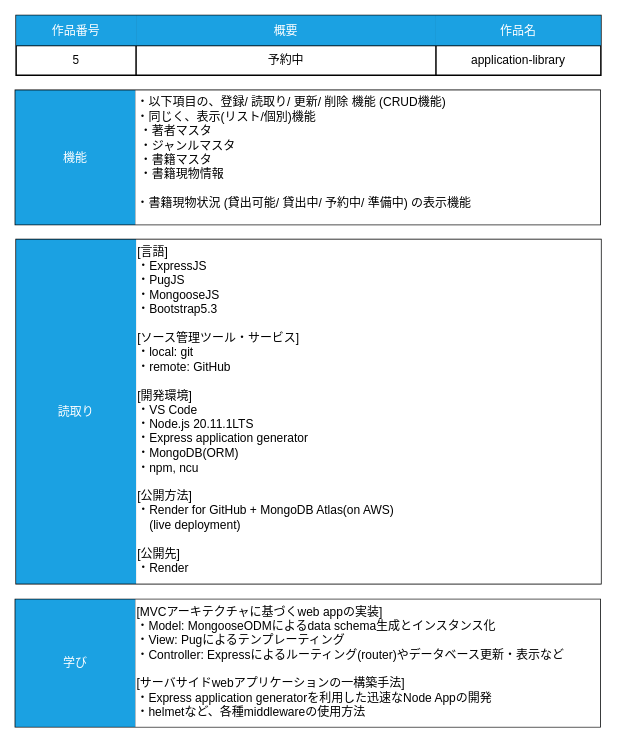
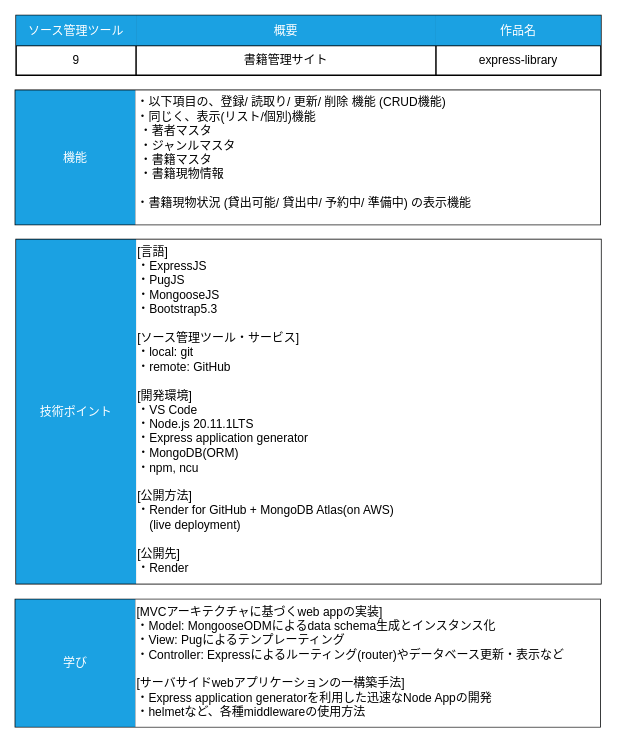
node "作品番号": label "作品番号" -> "ソース管理ツール"
node "5": label "5" -> "9"
node "予約中": label "予約中" -> "書籍管理サイト"
node "application-library": label "application-library" -> "express-library"
node "読取り": label "読取り" -> "技術ポイント"
